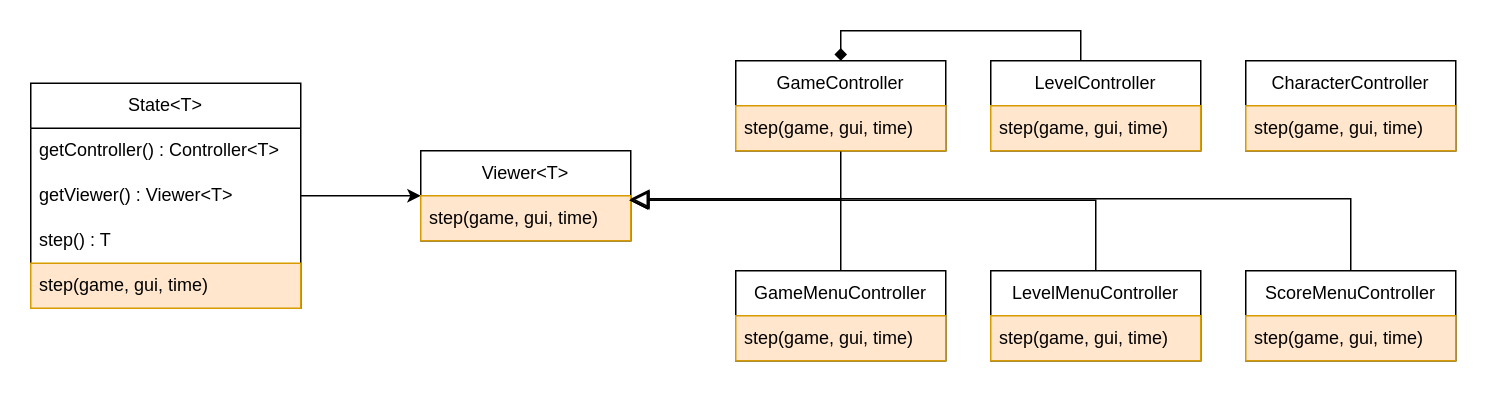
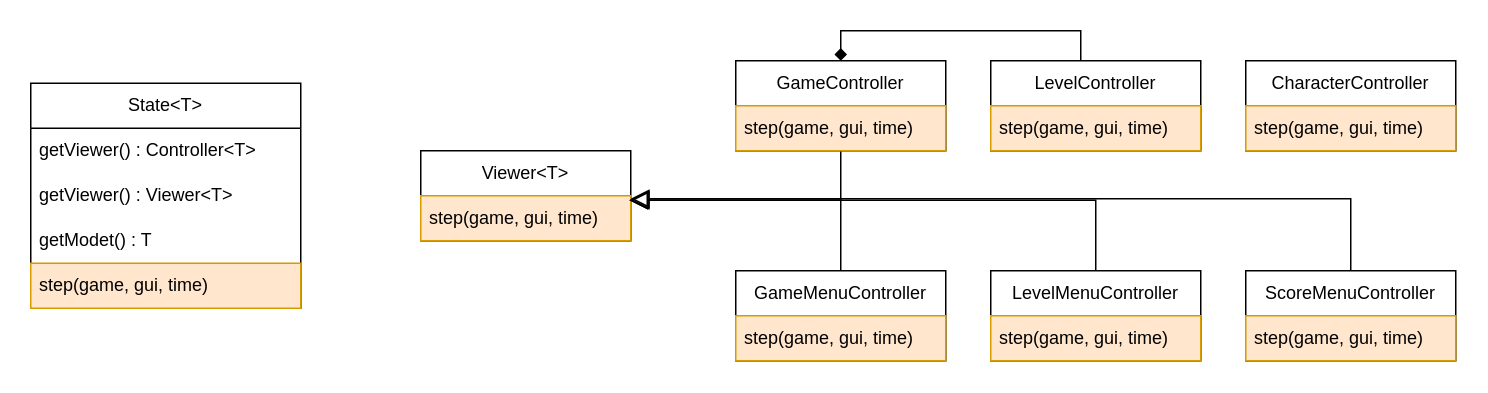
node "getController() : Controller<T>": label "getController() : Controller<T>" -> "getViewer() : Controller<T>"
edge "State<T>" -> "Viewer<T>": removed
node "step() : T": label "step() : T" -> "getModet() : T"
